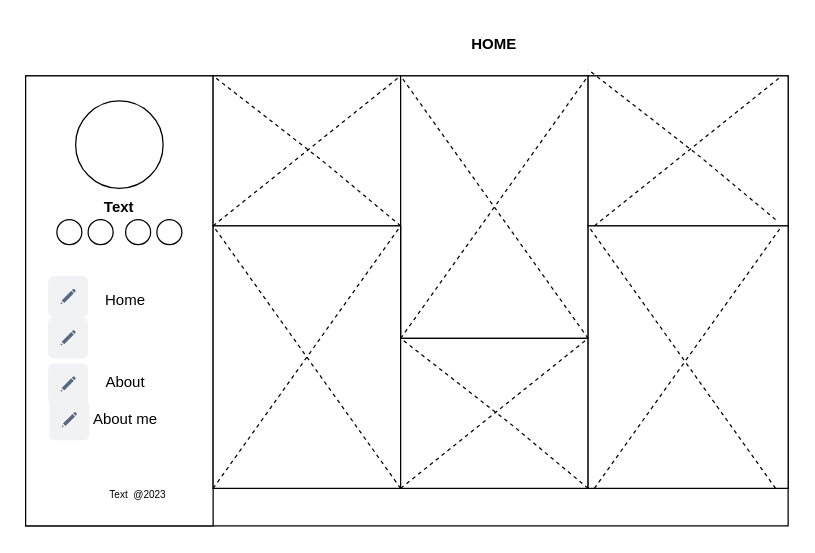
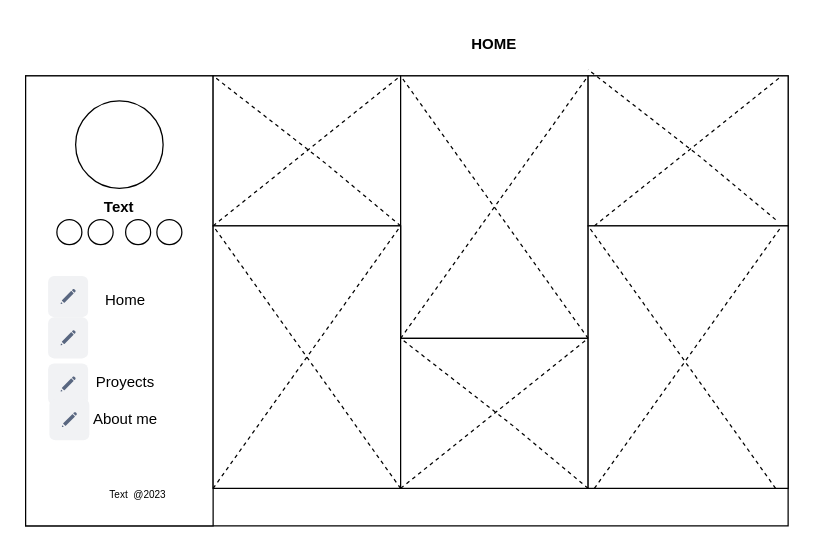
node "About": label "About" -> "Proyects"
